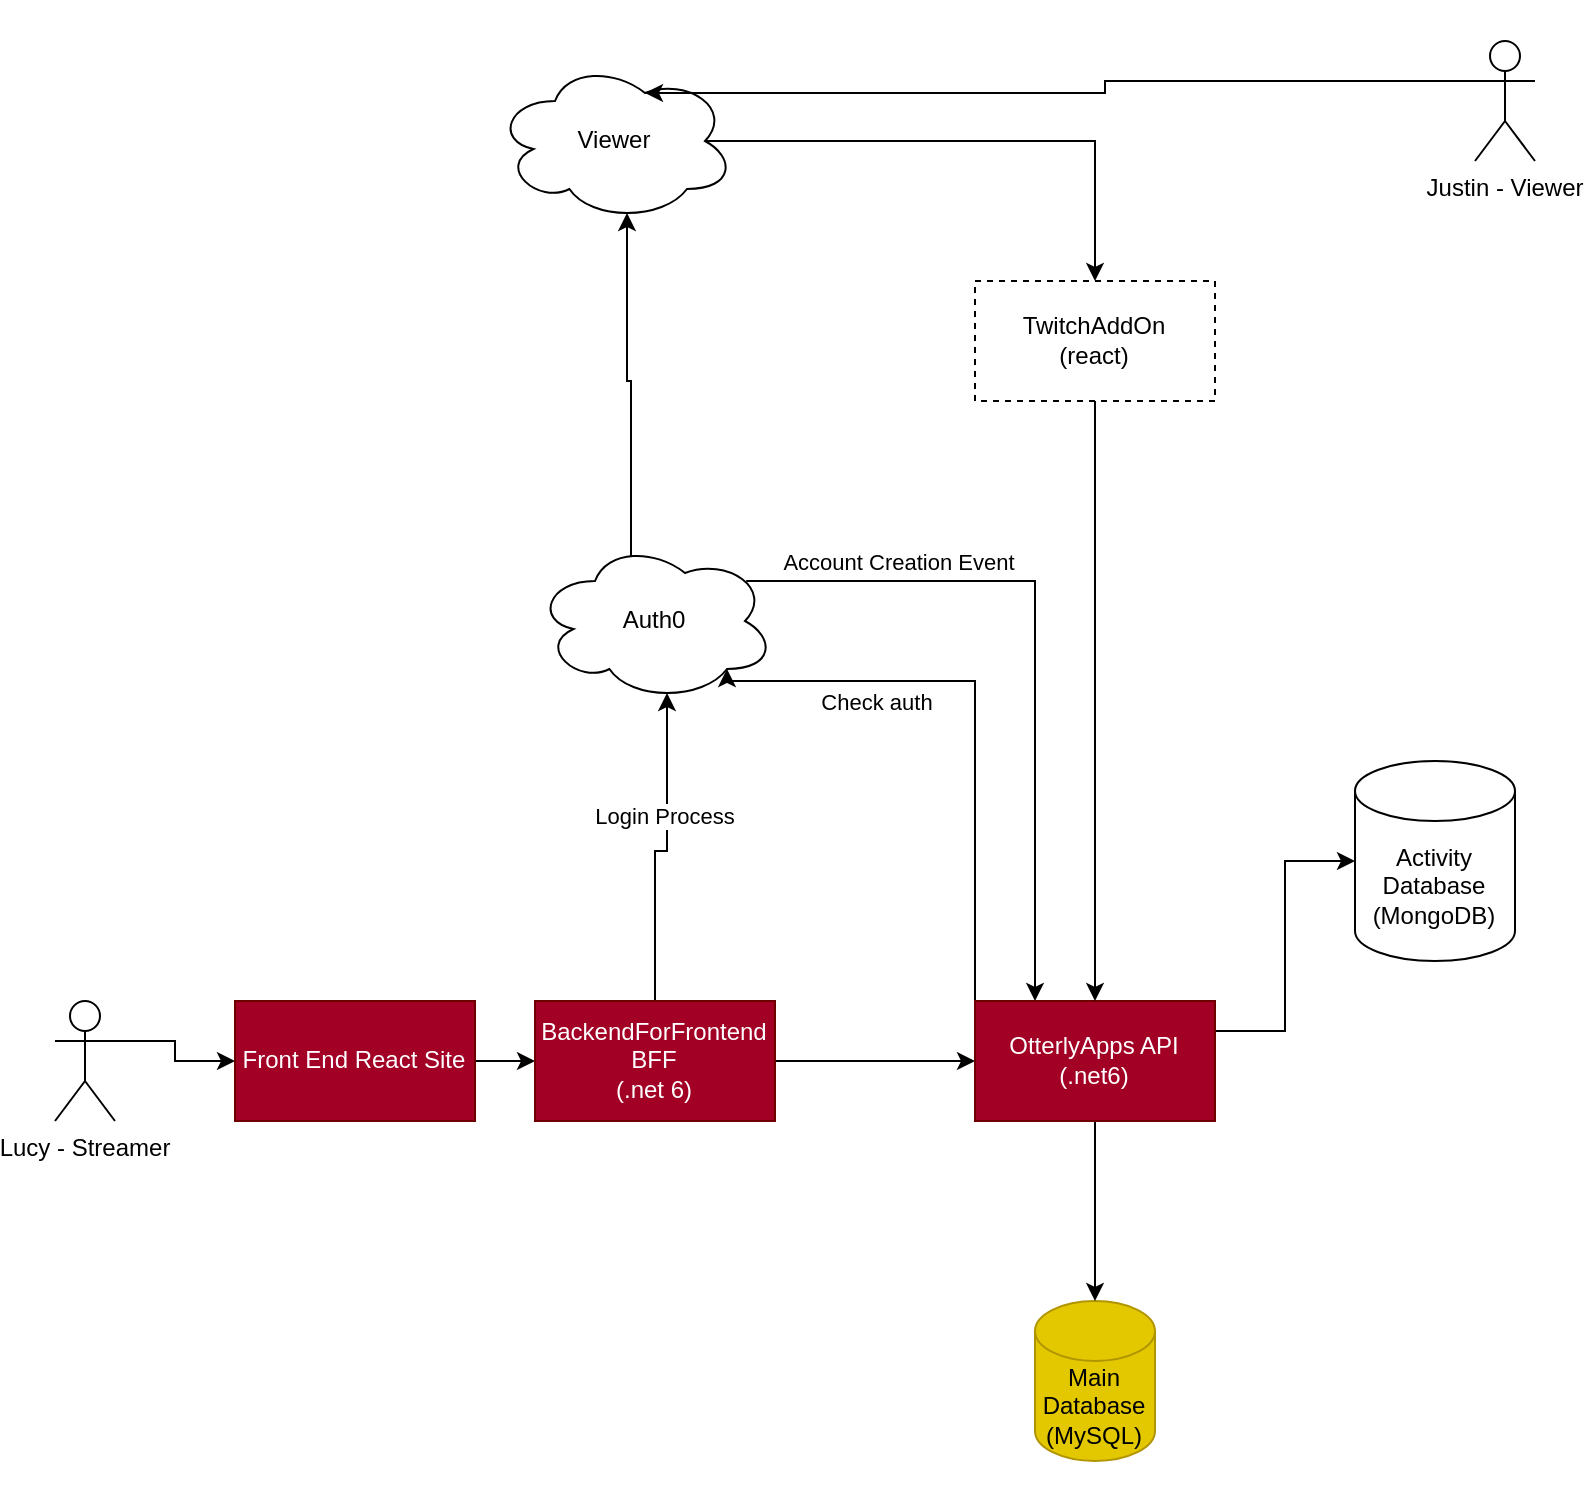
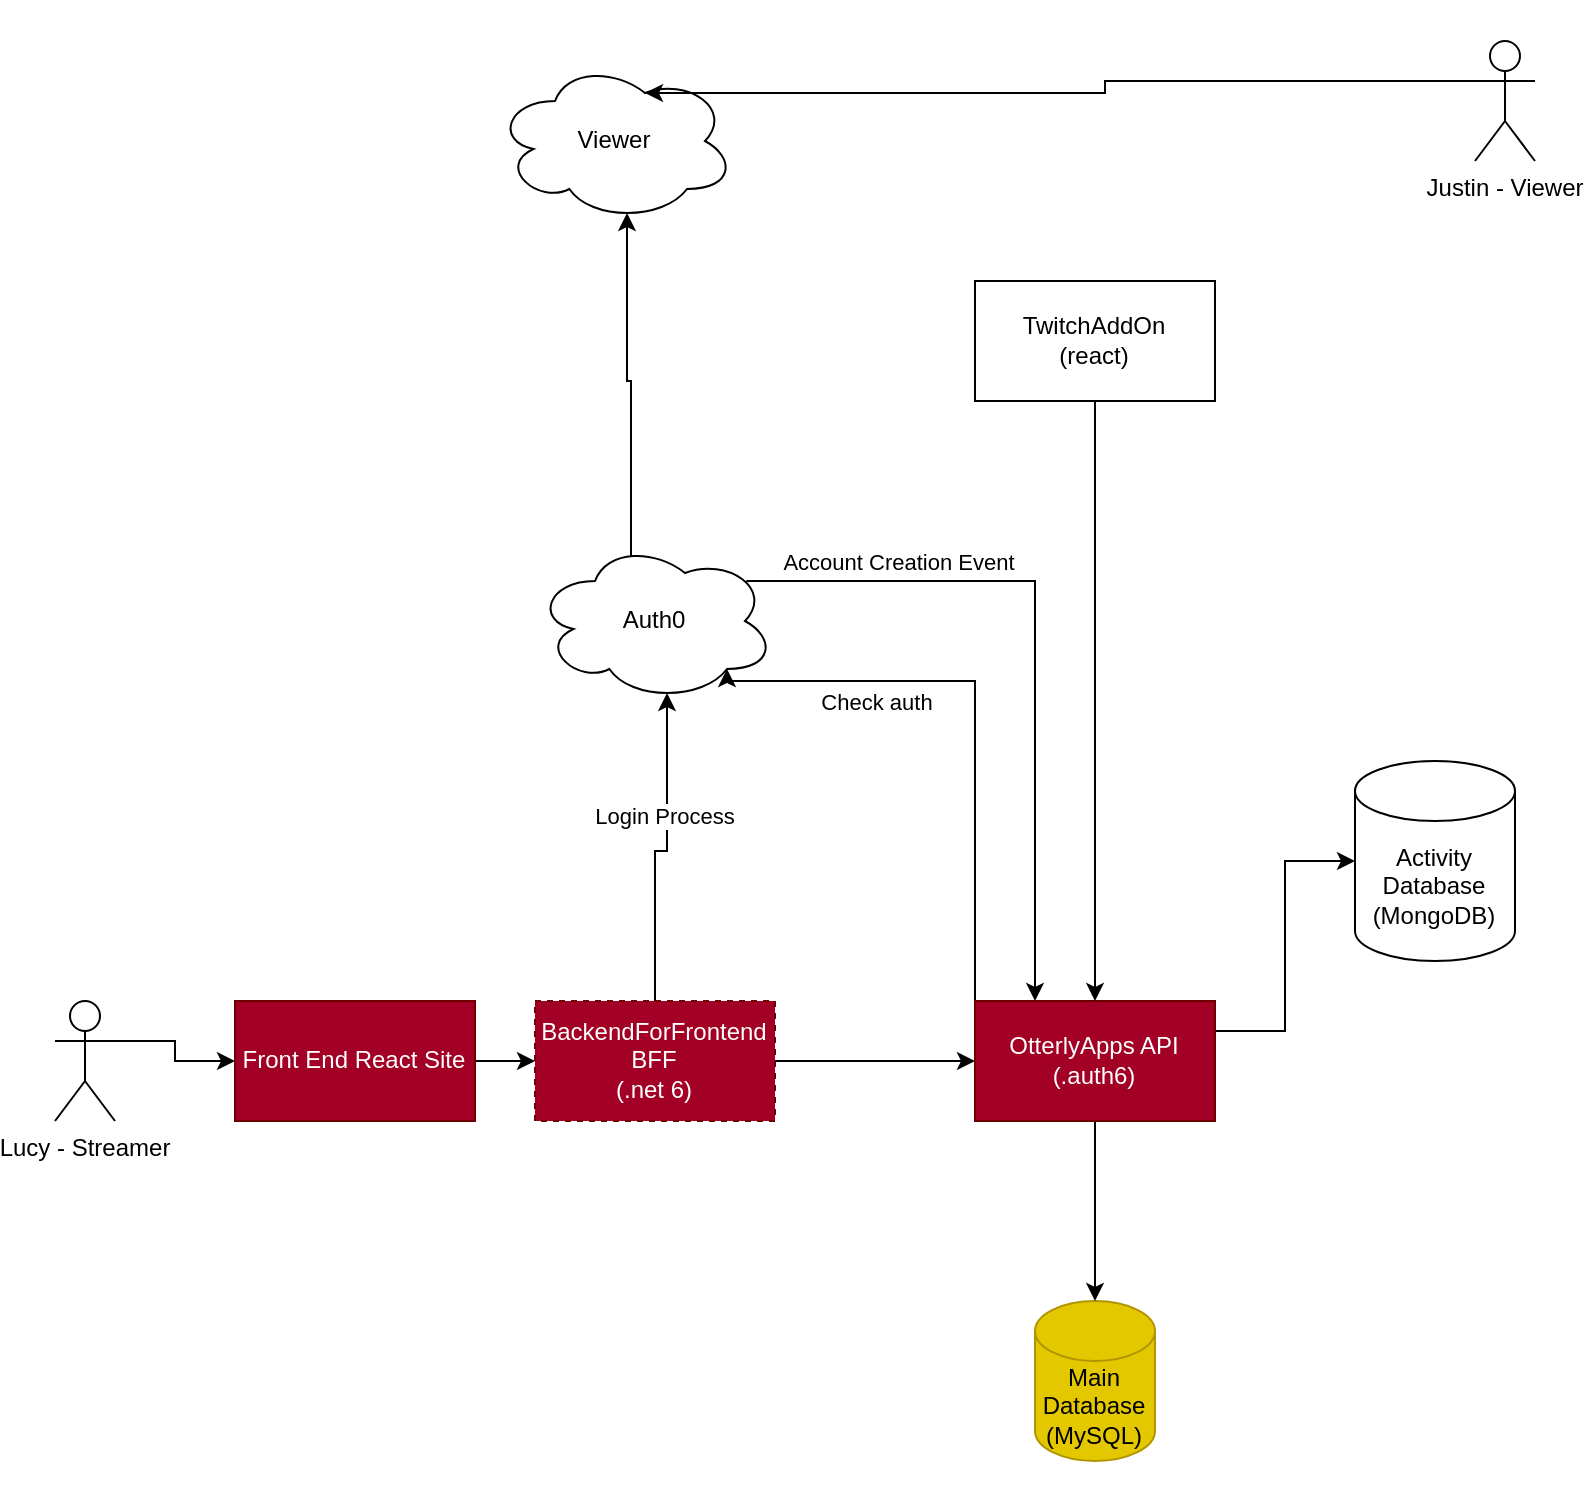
edge "Viewer" -> "TwitchAddOn (react)": removed
node "TwitchAddOn (react)": style dashed -> solid
node "BackendForFrontend BFF (.net 6)": style solid -> dashed
node "OtterlyApps API (.net6)": label "OtterlyApps API (.net6)" -> "OtterlyApps API (.auth6)"
